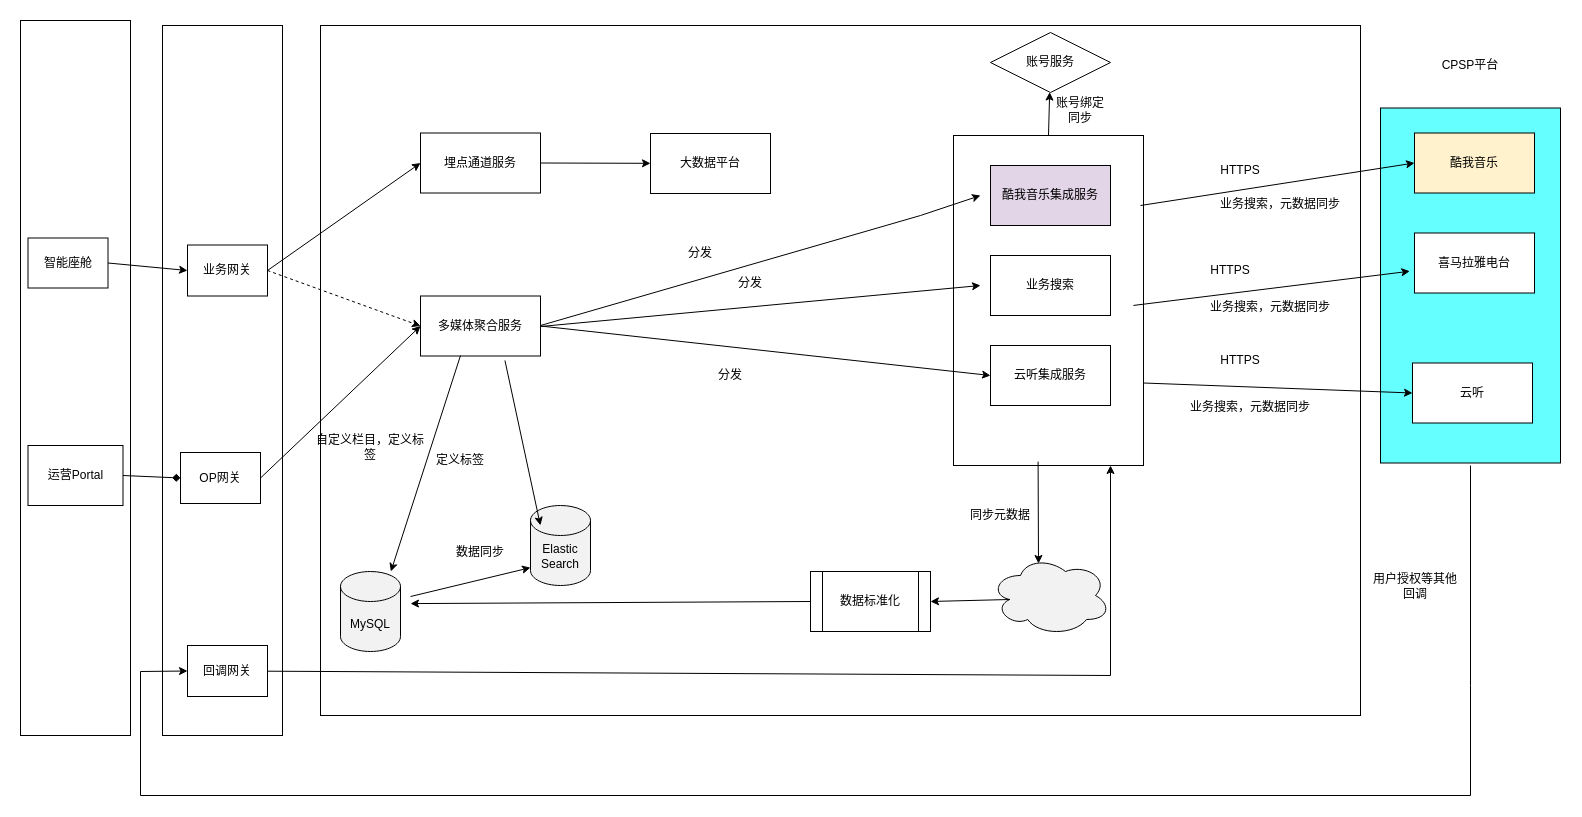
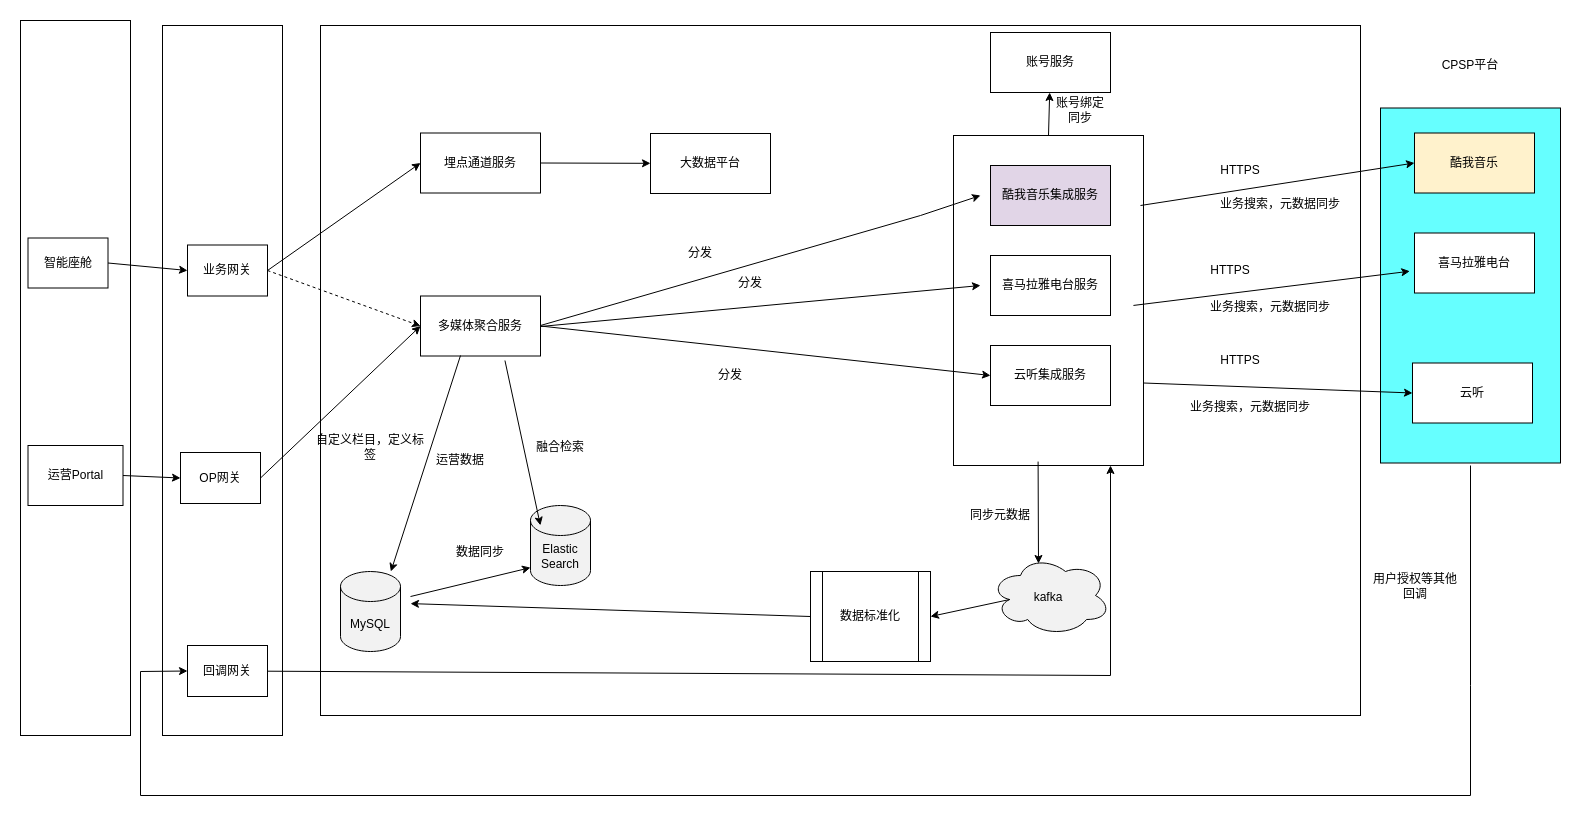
node "账号服务": shape diamond -> rectangle
node "业务搜索": label "业务搜索" -> "喜马拉雅电台服务"
node "融合检索": added
node "定义标签": label "定义标签" -> "运营数据"
edge "运营Portal" -> "OP网关": arrowhead diamond -> classic
node "kafka": added
node "数据标准化": size 120x60 -> 120x90
